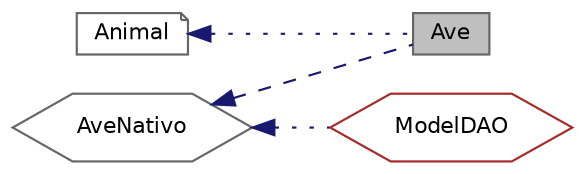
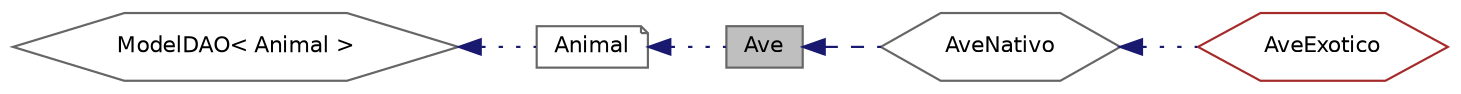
node "ModelDAO< Animal >": added
edge "Ave" -> "AveNativo": reversed
node "ModelDAO": label "ModelDAO" -> "AveExotico"
